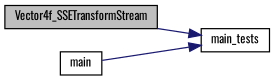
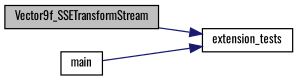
node "Vector4f_SSETransformStream": label "Vector4f_SSETransformStream" -> "Vector9f_SSETransformStream"
node "main_tests": label "main_tests" -> "extension_tests"
